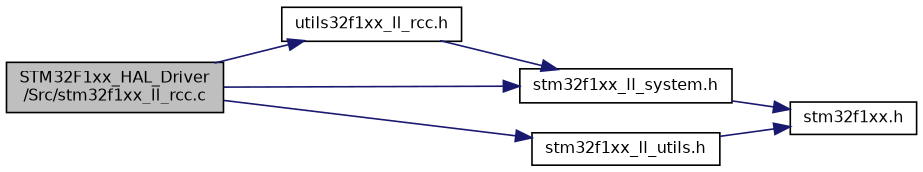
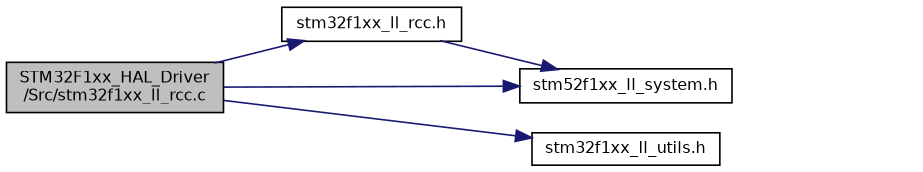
node "utils32f1xx_ll_rcc.h": label "utils32f1xx_ll_rcc.h" -> "stm32f1xx_ll_rcc.h"
node "stm32f1xx_ll_system.h": label "stm32f1xx_ll_system.h" -> "stm52f1xx_ll_system.h"
node "stm32f1xx.h": removed
